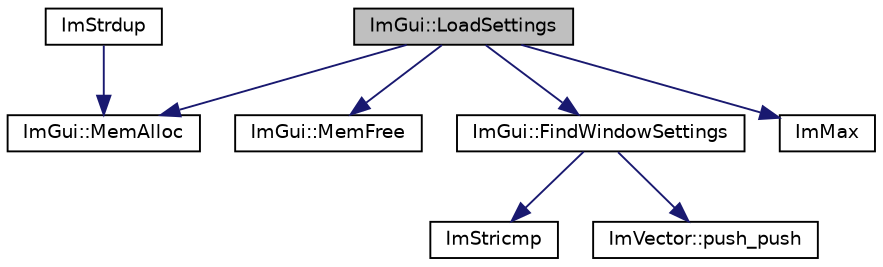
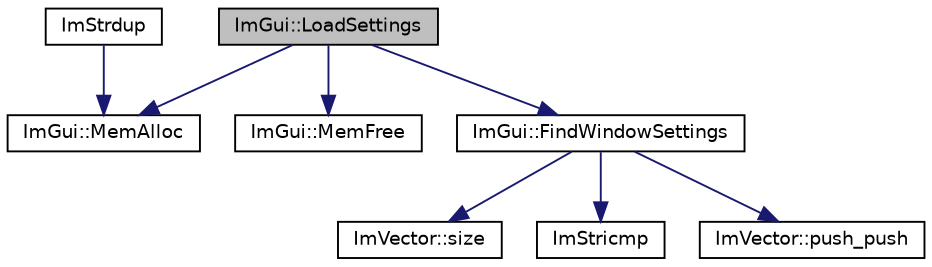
node "ImMax": removed
node "ImVector::size": added
